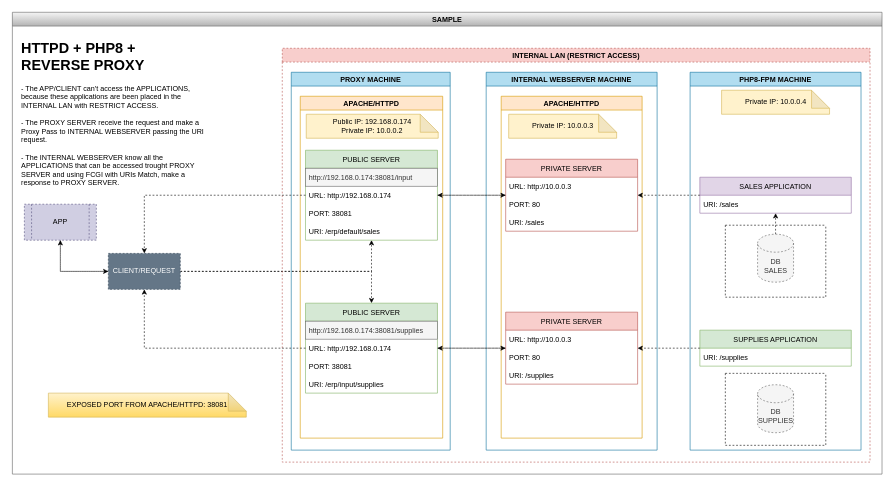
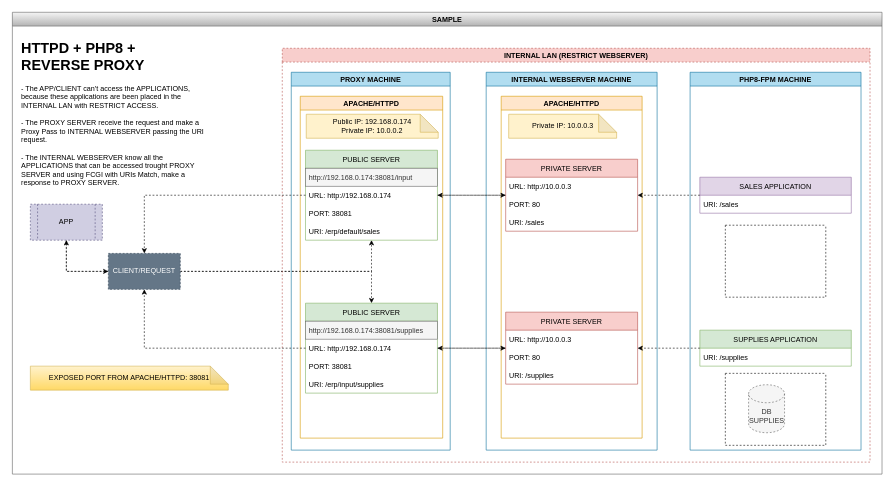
node "INTERNAL LAN (RESTRICT ACCESS)": label "INTERNAL LAN (RESTRICT ACCESS)" -> "INTERNAL LAN (RESTRICT WEBSERVER)"
node "Private IP: 10.0.0.4": removed
node "APP": moved (60, 222) -> (66, 222)
edge "DB SALES" -> "SALES APPLICATION": removed
node "DB SALES": removed
node "EXPOSED PORT FROM APACHE/HTTPD: 38081": moved (147, 405) -> (129, 378)
node "DB SUPPLIES": moved (776, 409) -> (767, 409)
